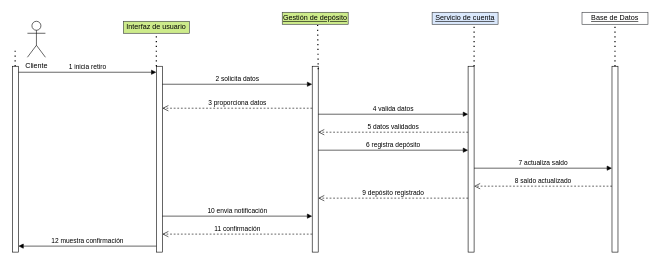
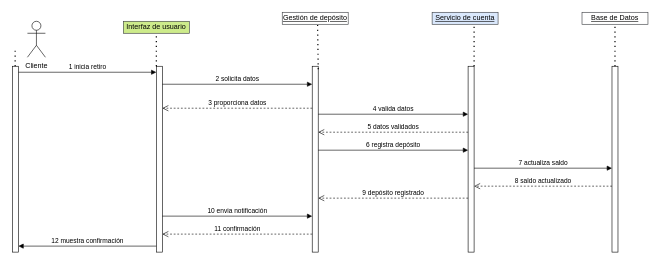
node "Gestión de depósito": fillcolor #cdeb8b -> #ffffff
